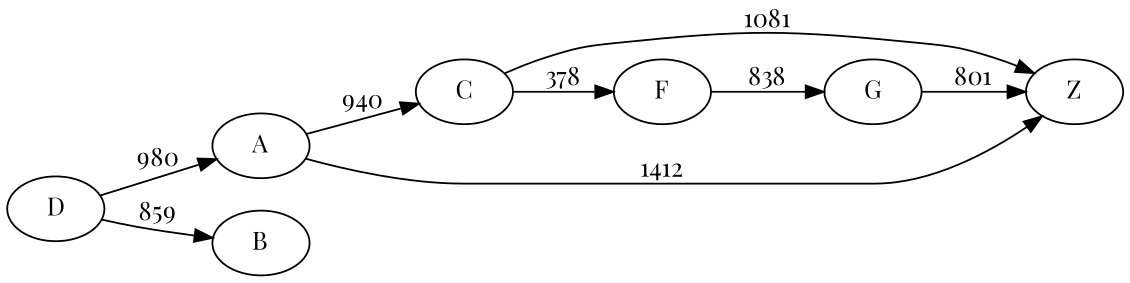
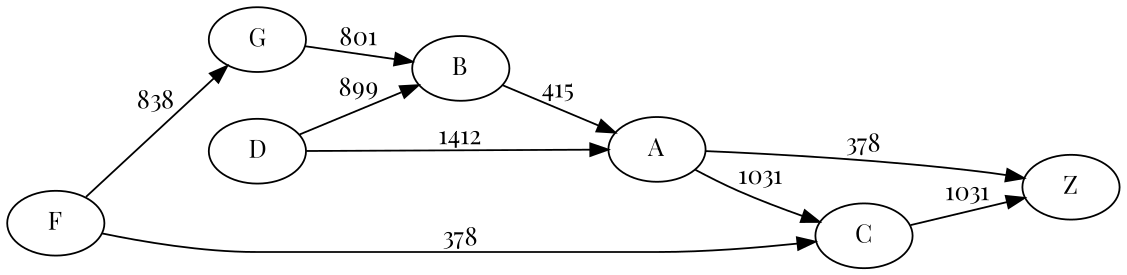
edge "C" -> "Z": label "1081" -> "1031"
edge "C" -> "F": reversed
edge "G" -> "Z": now "G" -> "B"
edge "A" -> "C": label "940" -> "1031"
edge "B" -> "A": added, label "415"
edge "D" -> "A": label "980" -> "1412"
edge "A" -> "Z": label "1412" -> "378"
edge "D" -> "B": label "859" -> "899"
